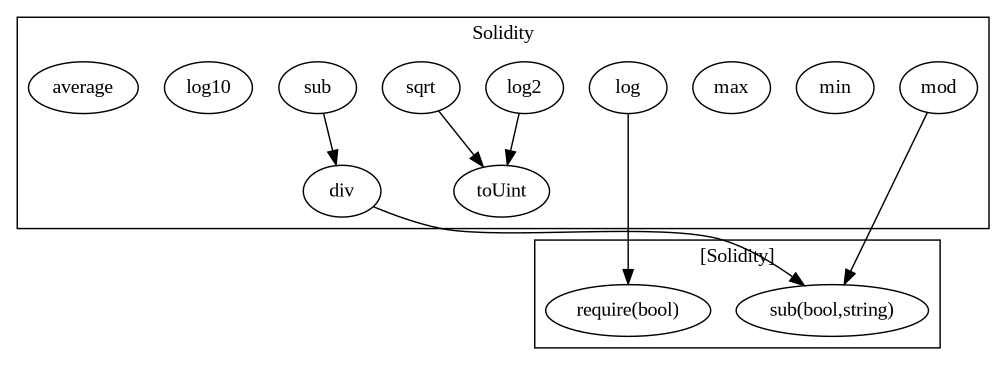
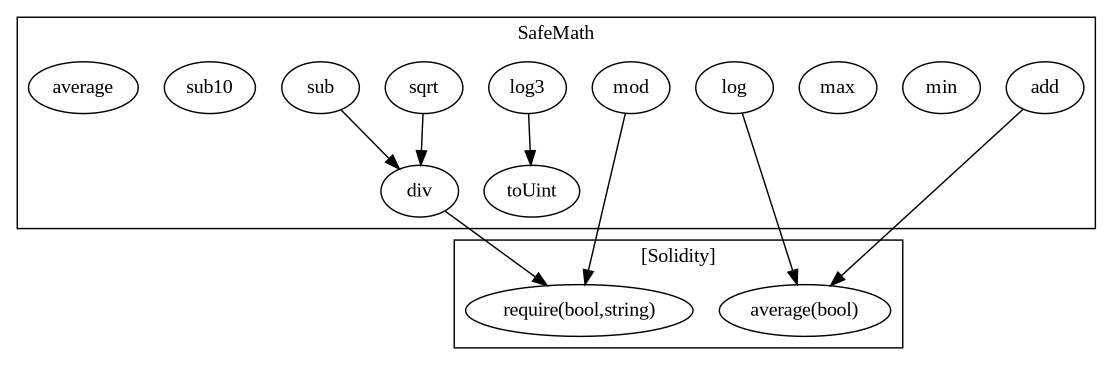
cluster "Solidity": label "Solidity" -> "SafeMath"
node "log10": label "log10" -> "sub10"
node "log2": label "log2" -> "log3"
node "add": added
edge "sqrt" -> "toUint": now "sqrt" -> "div"
node "require(bool)": label "require(bool)" -> "average(bool)"
node "sub(bool,string)": label "sub(bool,string)" -> "require(bool,string)"
